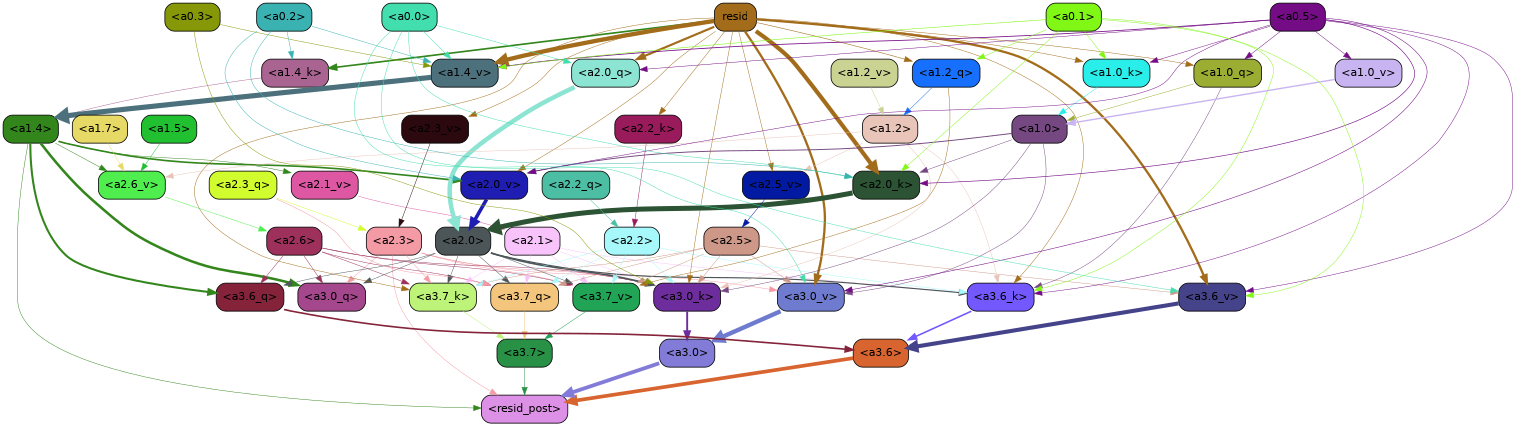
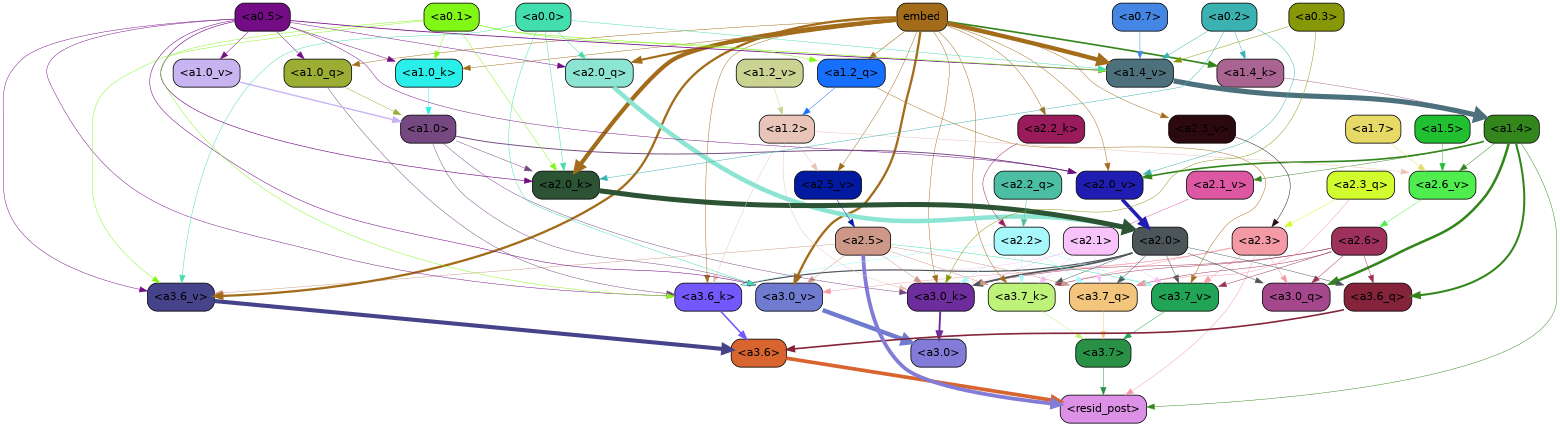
node "resid": label "resid" -> "embed"
node "<a0.7>": added
edge "<a2.5>" -> "<a3.7_v>": color #ce9888 -> #43dead
edge "<a3.0>" -> "<resid_post>": now "<a2.5>" -> "<resid_post>"
